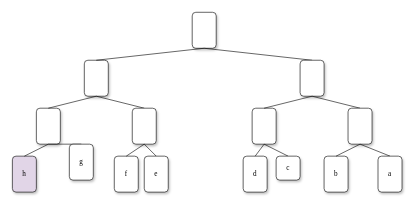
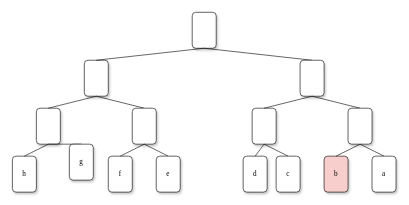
node "c": size 24x24 -> 24x36
node "h": fillcolor #e1d5e7 -> #ffffff
node "f": moved (126, 174) -> (120, 174)
node "e": moved (156, 174) -> (168, 174)
node "b": fillcolor #ffffff -> #f8cecc
node "a": moved (390, 174) -> (384, 174)
